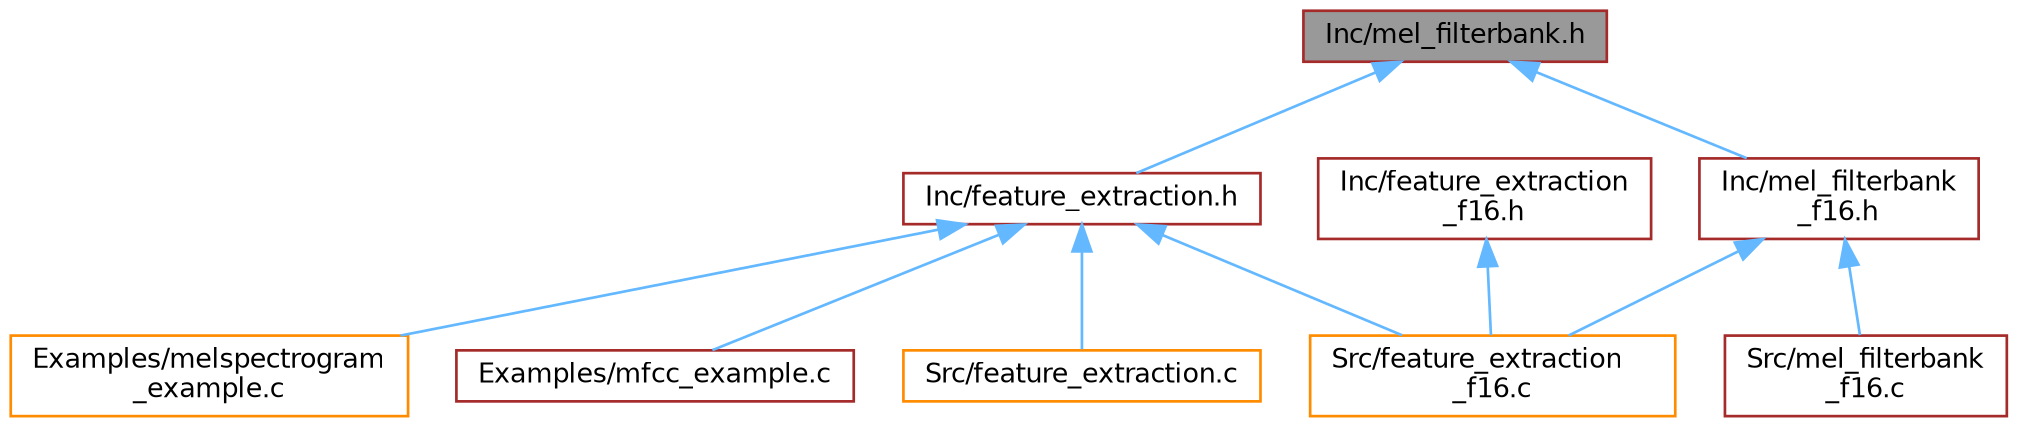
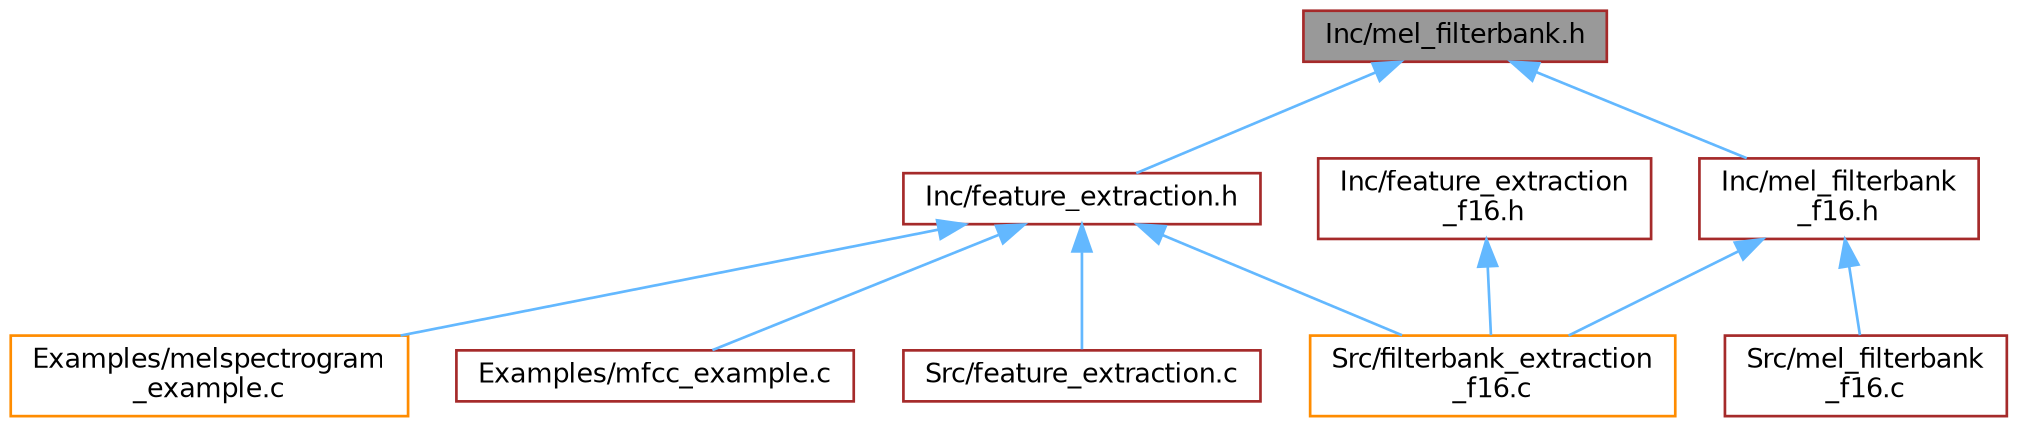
node "Src/feature_extraction.c": color darkorange -> brown
node "Src/feature_extraction _f16.c": label "Src/feature_extraction _f16.c" -> "Src/filterbank_extraction _f16.c"
